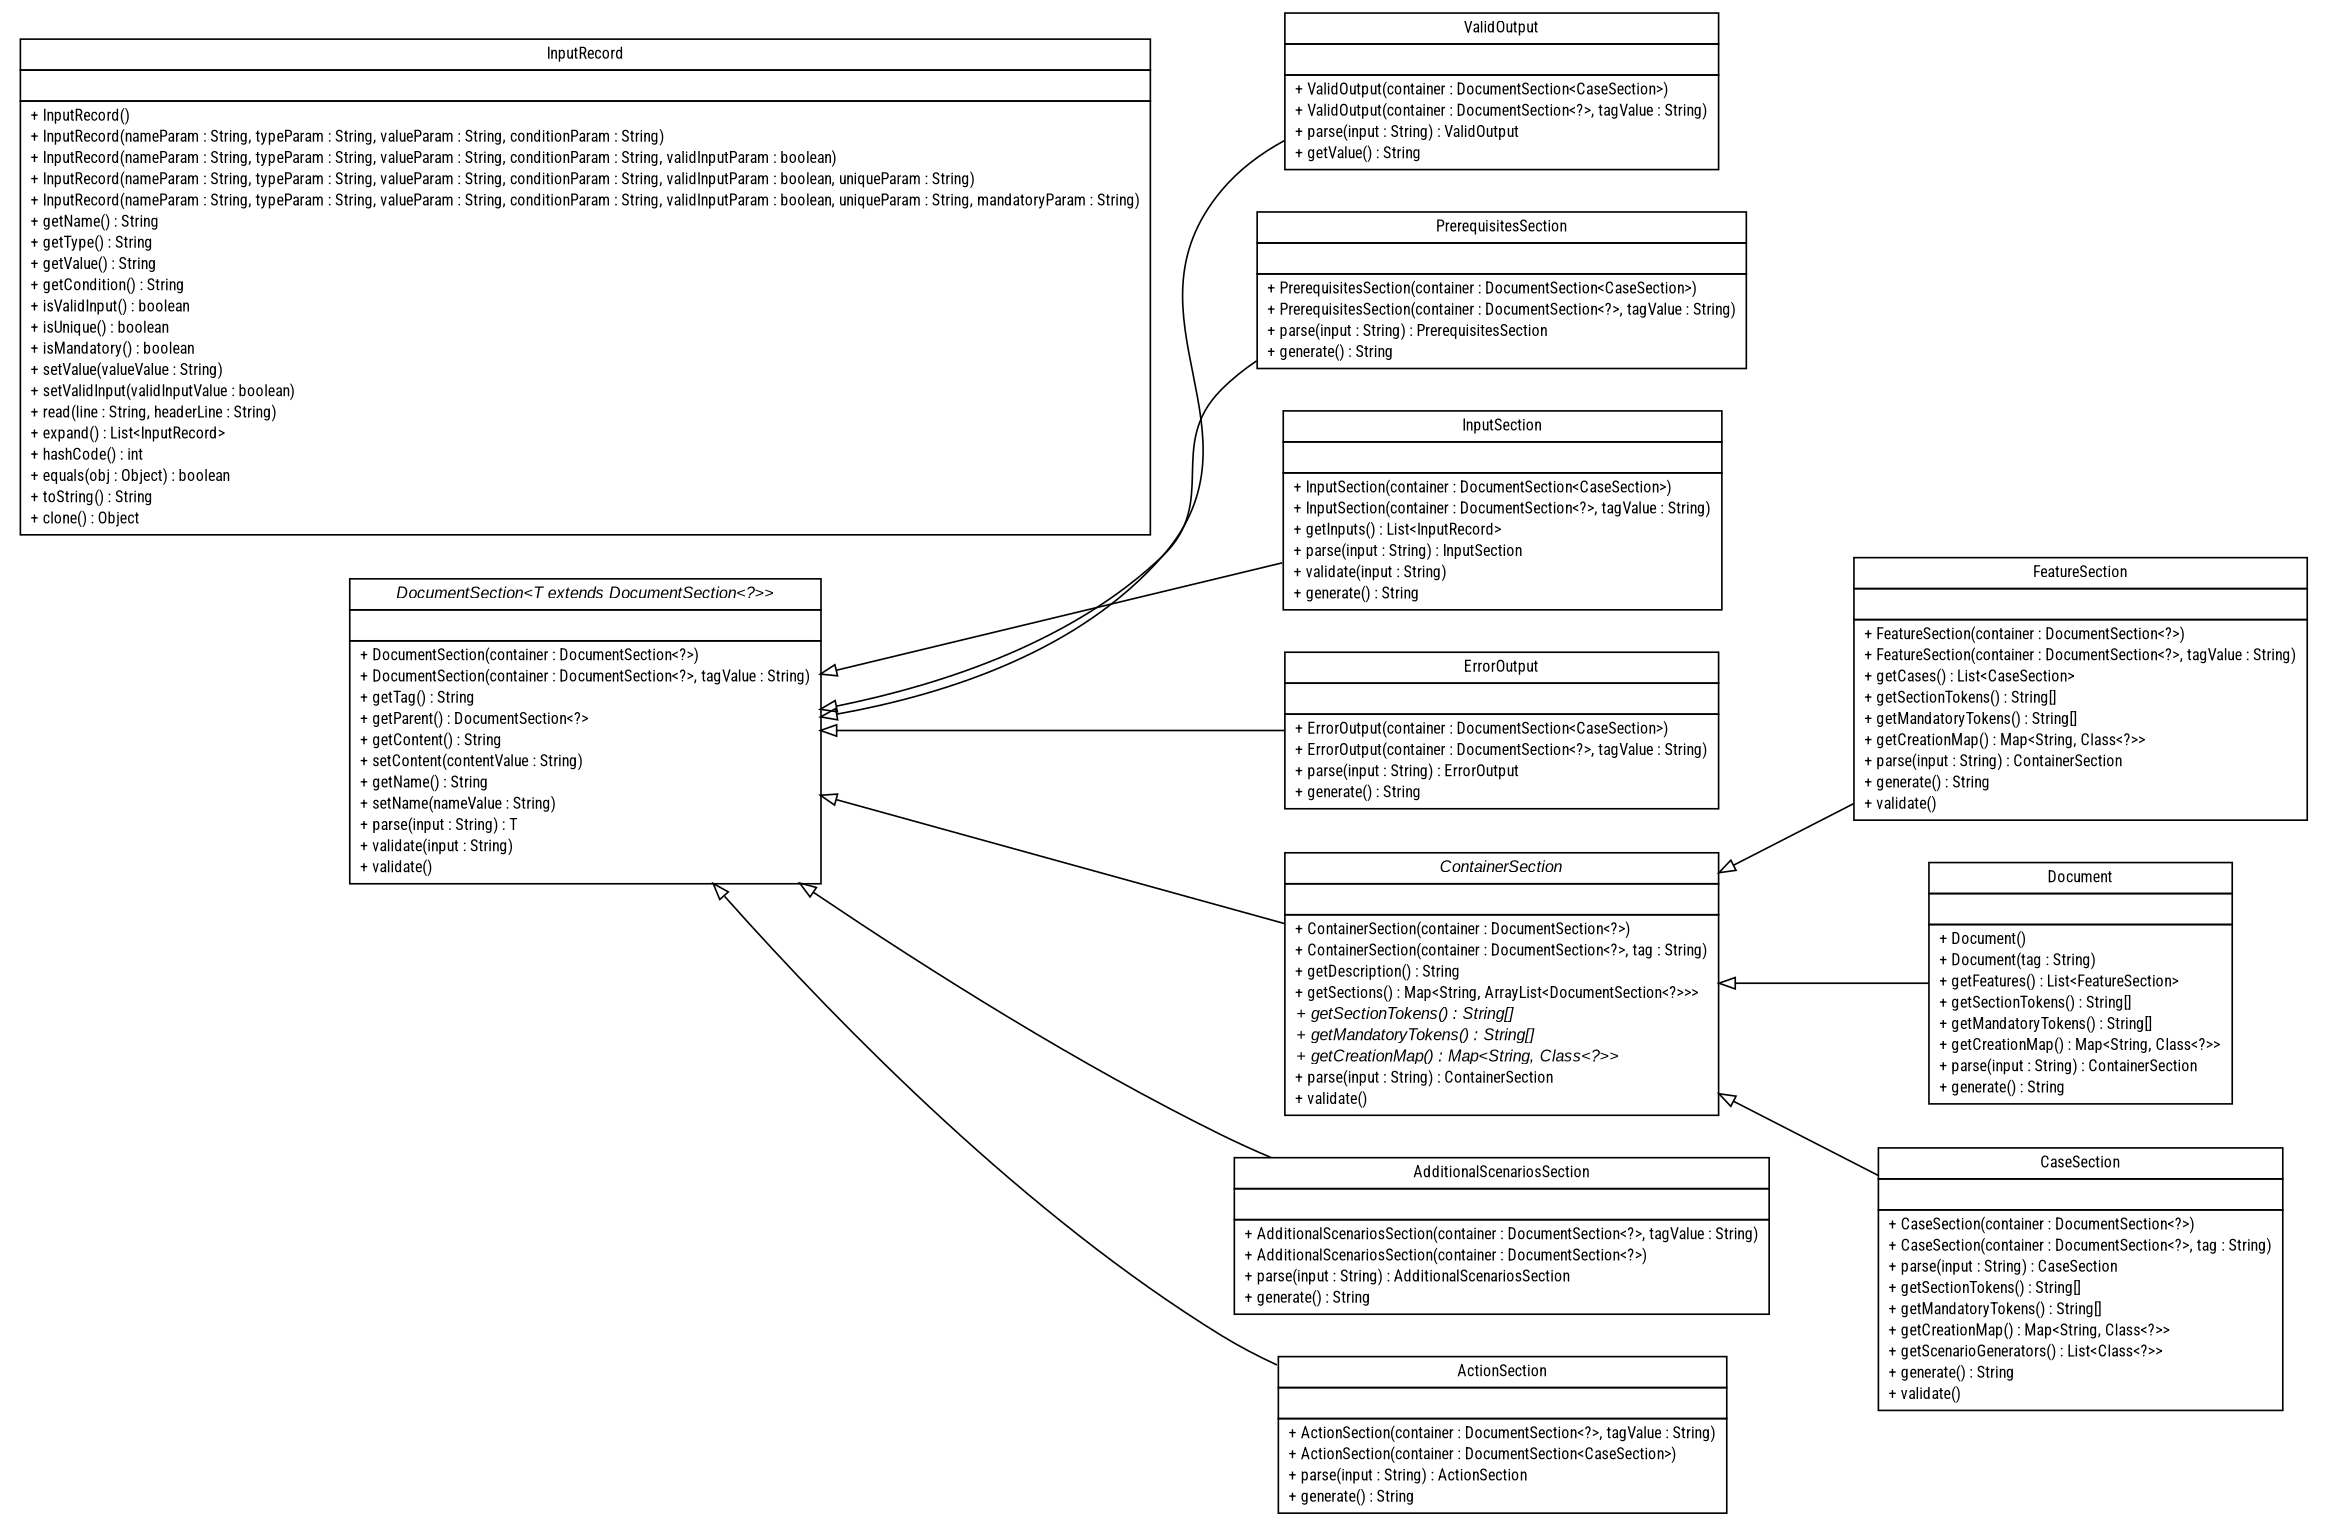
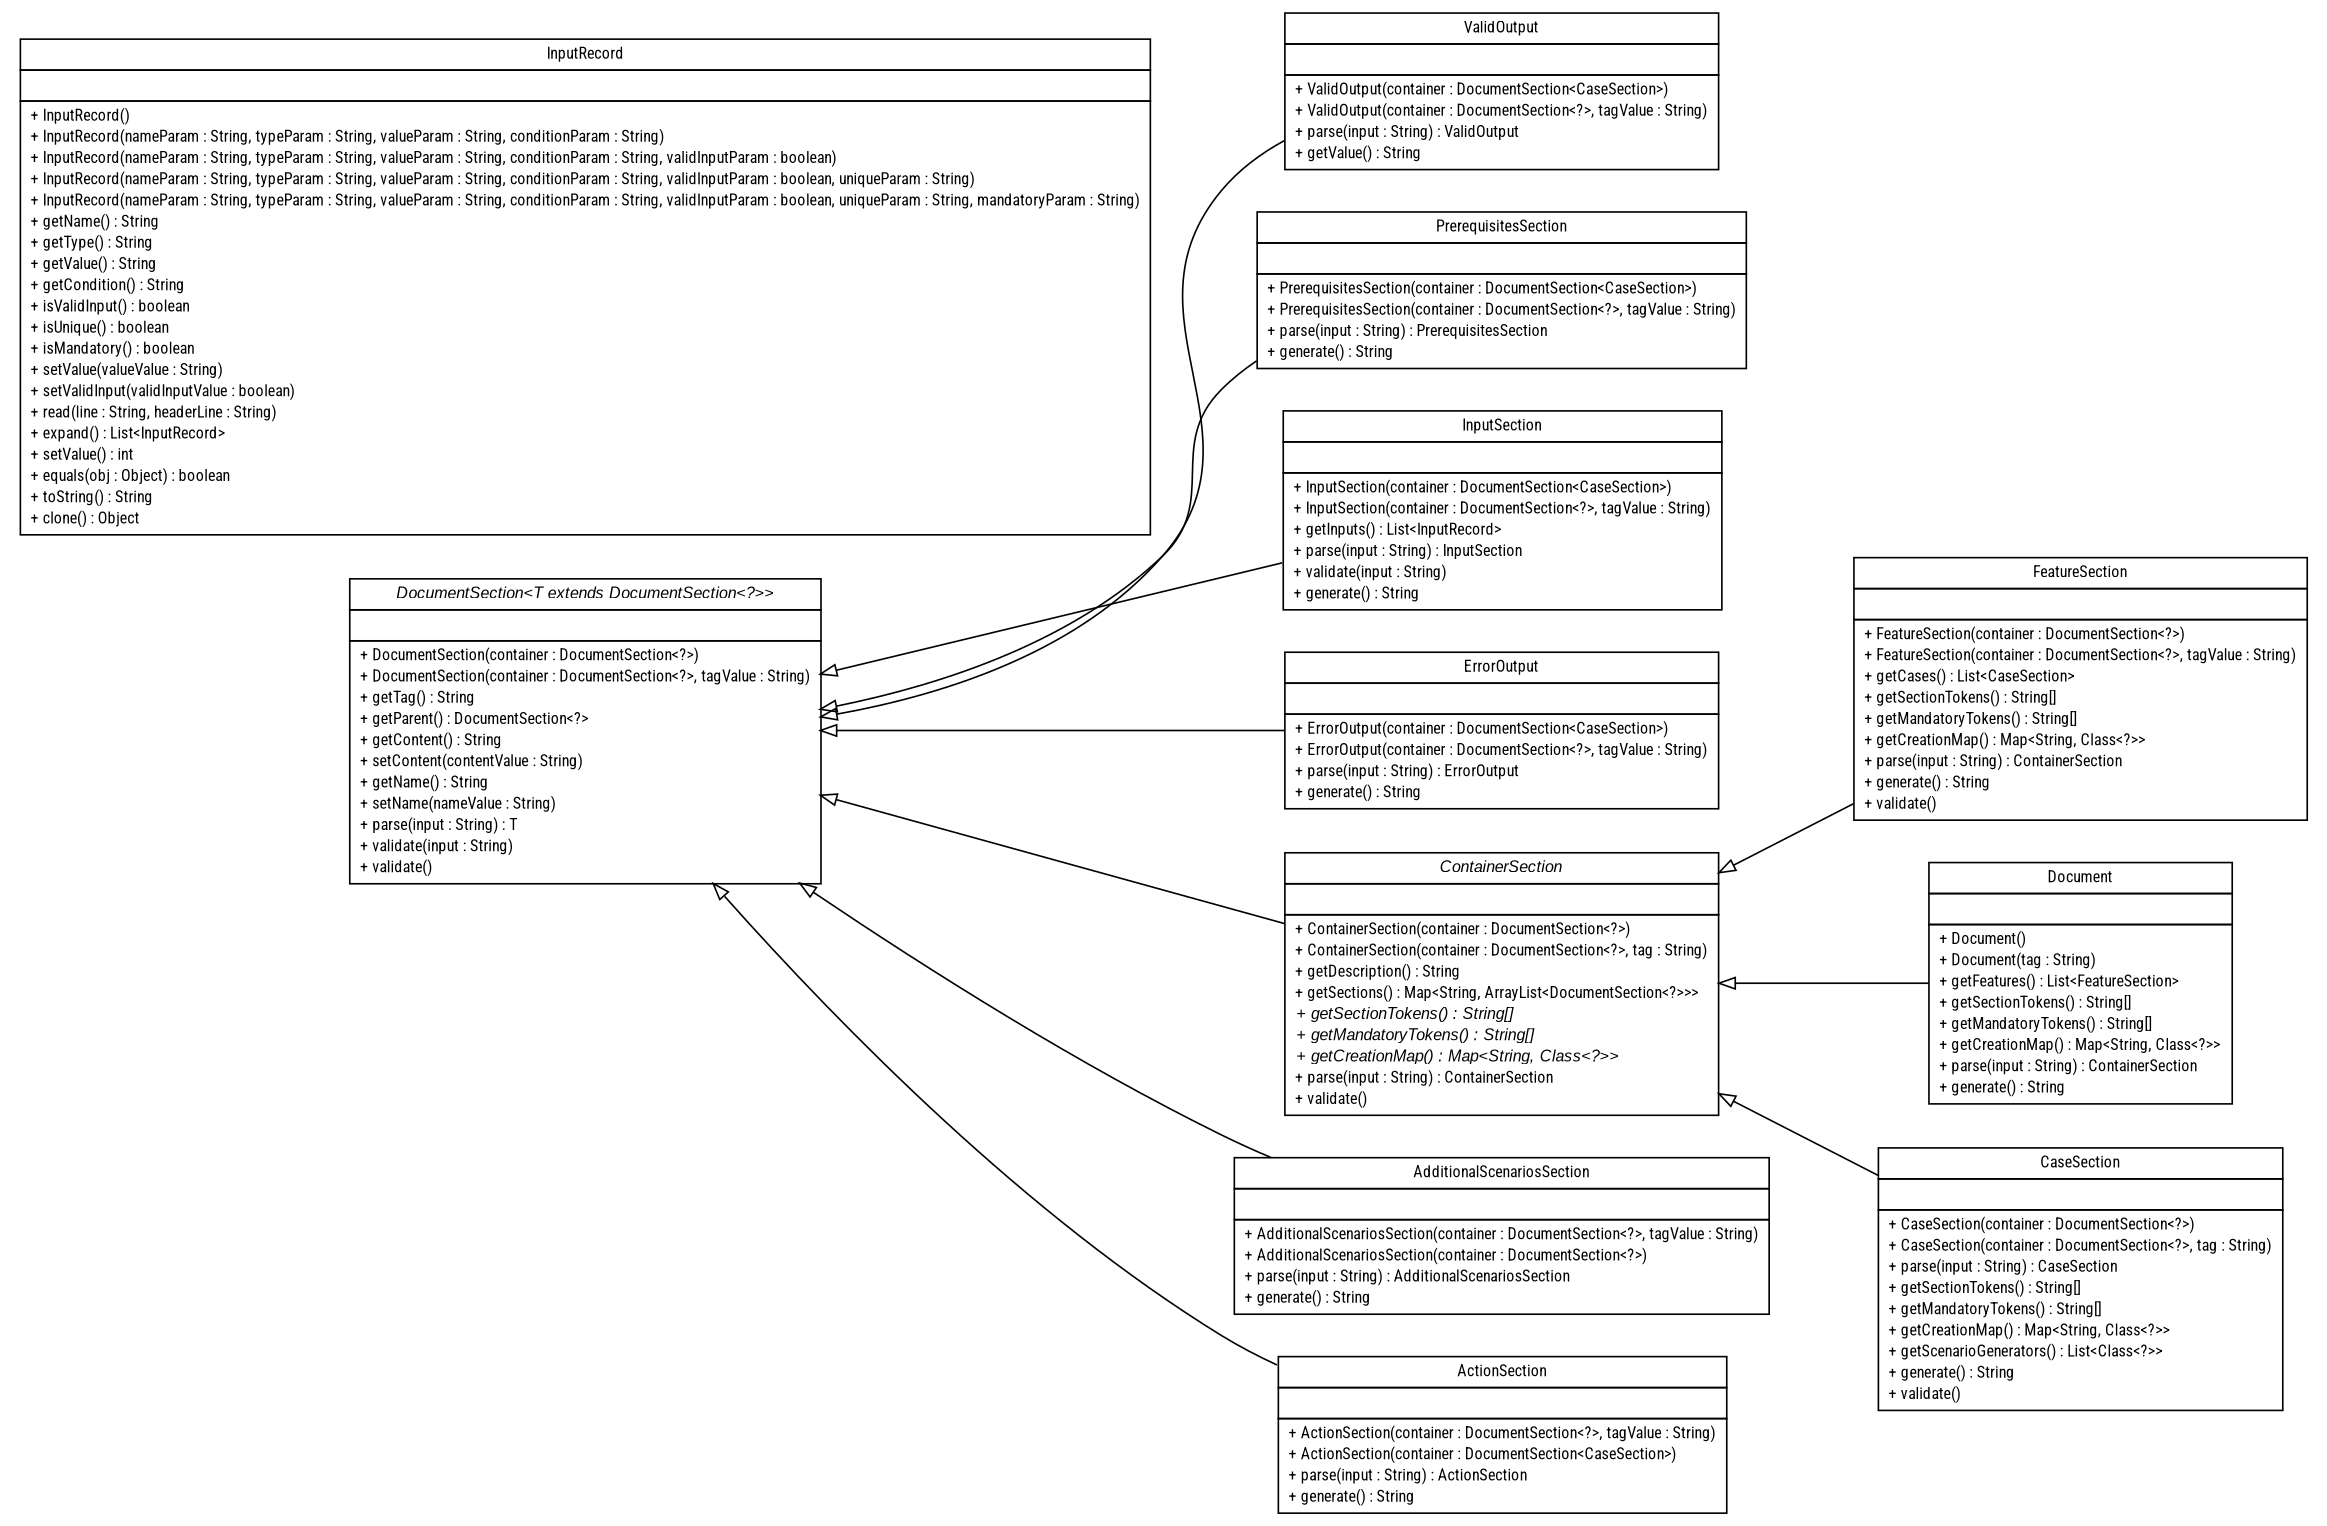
node "InputRecord": text "+ hashCode() : int" -> "+ setValue() : int"
